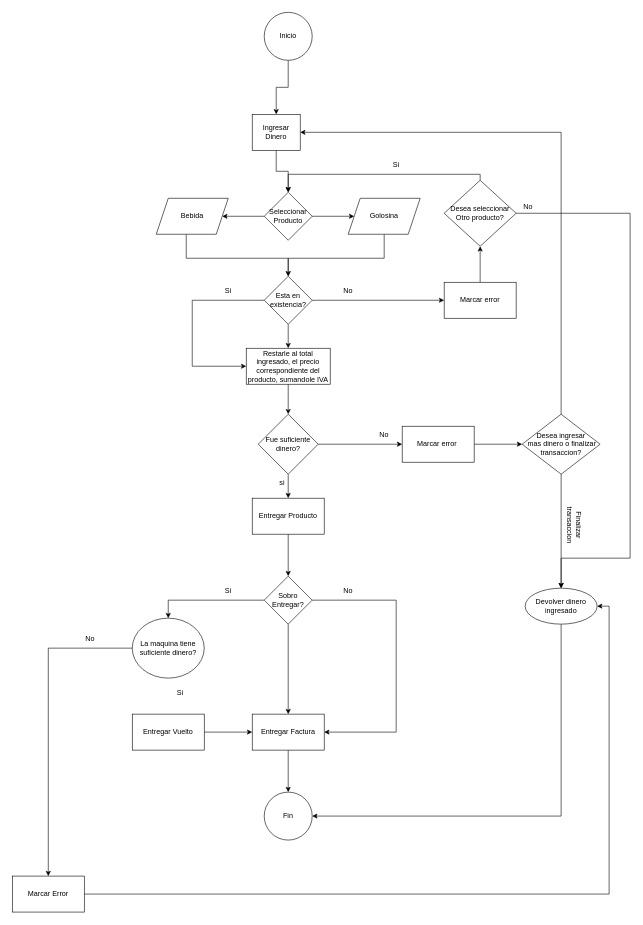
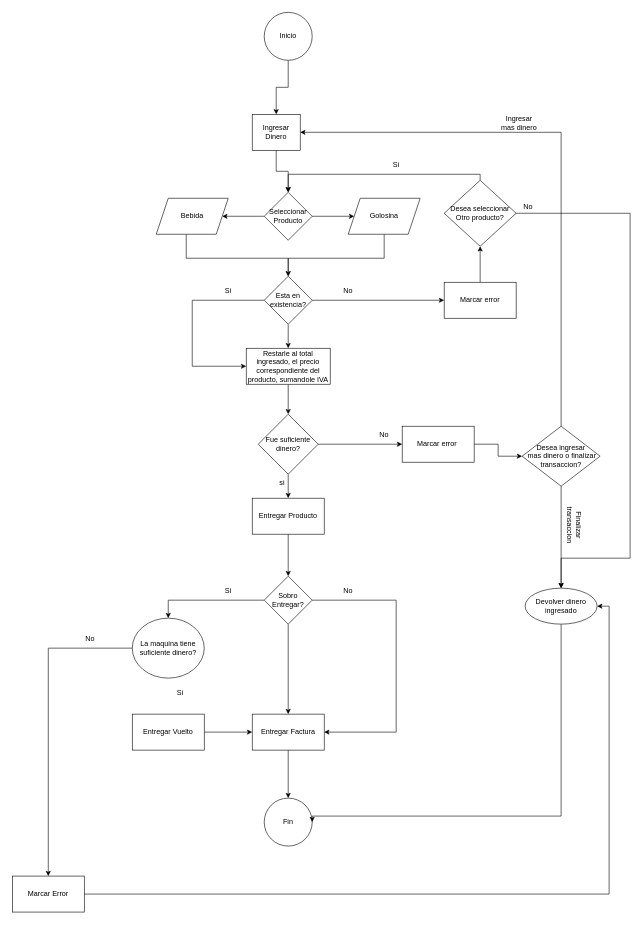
node "Ingresar mas dinero": added
node "Desea ingresar mas dinero o finalizar transaccion?": moved (561, 444) -> (561, 456)
node "Fin": moved (288, 816) -> (288, 822)
